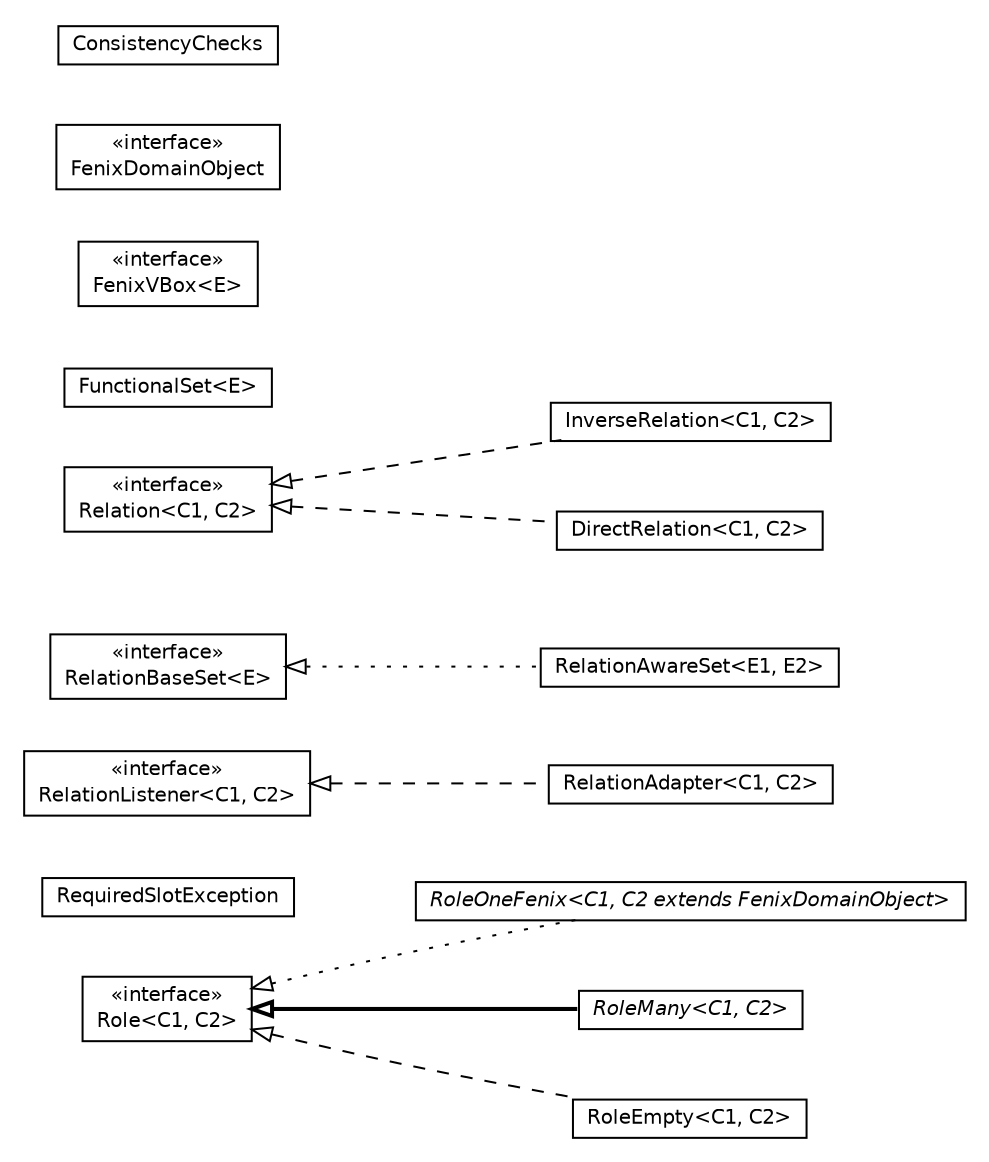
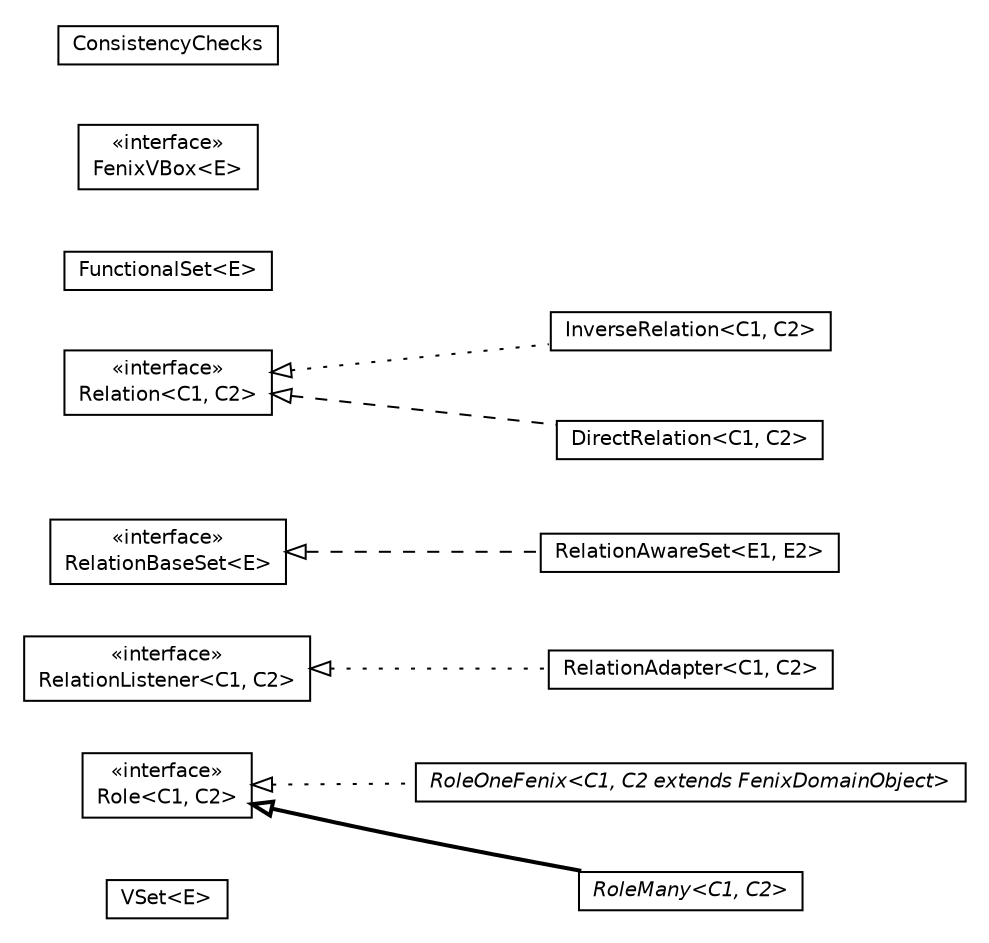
node "FenixDomainObject": removed
edge "InverseRelation<C1, C2>" -> "Relation<C1, C2>": style dashed -> dotted
edge "RelationAwareSet<E1, E2>" -> "RelationBaseSet<E>": style dotted -> dashed
edge "RelationAdapter<C1, C2>" -> "RelationListener<C1, C2>": style dashed -> dotted
node "RequiredSlotException": removed
node "VSet<E>": added
node "RoleEmpty<C1, C2>": removed
